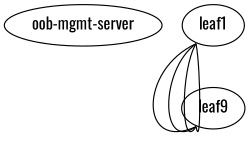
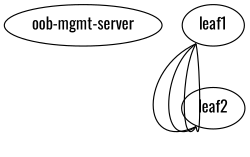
node "leaf9": label "leaf9" -> "leaf2"
